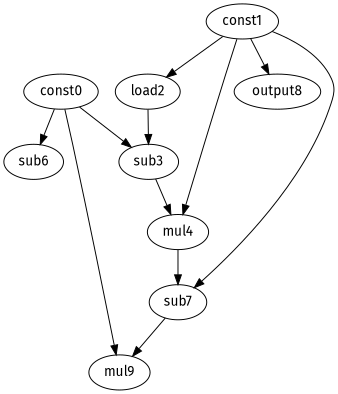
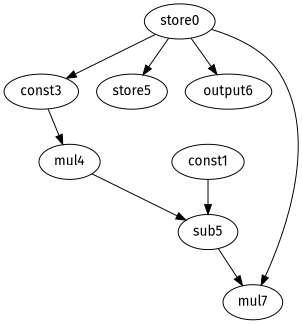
node "const0": label "const0" -> "store0"
node "store5": added
node "load2": removed
node "output8": removed
edge "const1" -> "mul4": removed
node "sub6": label "sub6" -> "output6"
node "sub3": label "sub3" -> "const3"
node "sub7": label "sub7" -> "sub5"
node "mul9": label "mul9" -> "mul7"
